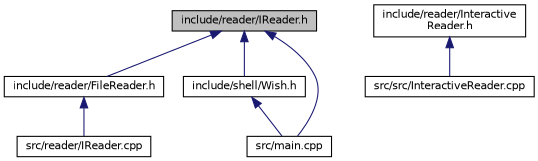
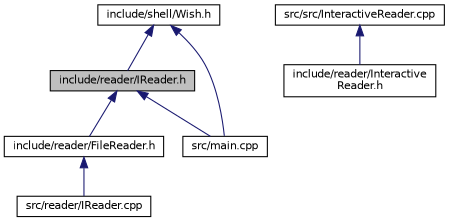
edge "include/shell/Wish.h" -> "include/reader/IReader.h": reversed
edge "src/src/InteractiveReader.cpp" -> "include/reader/Interactive Reader.h": reversed
